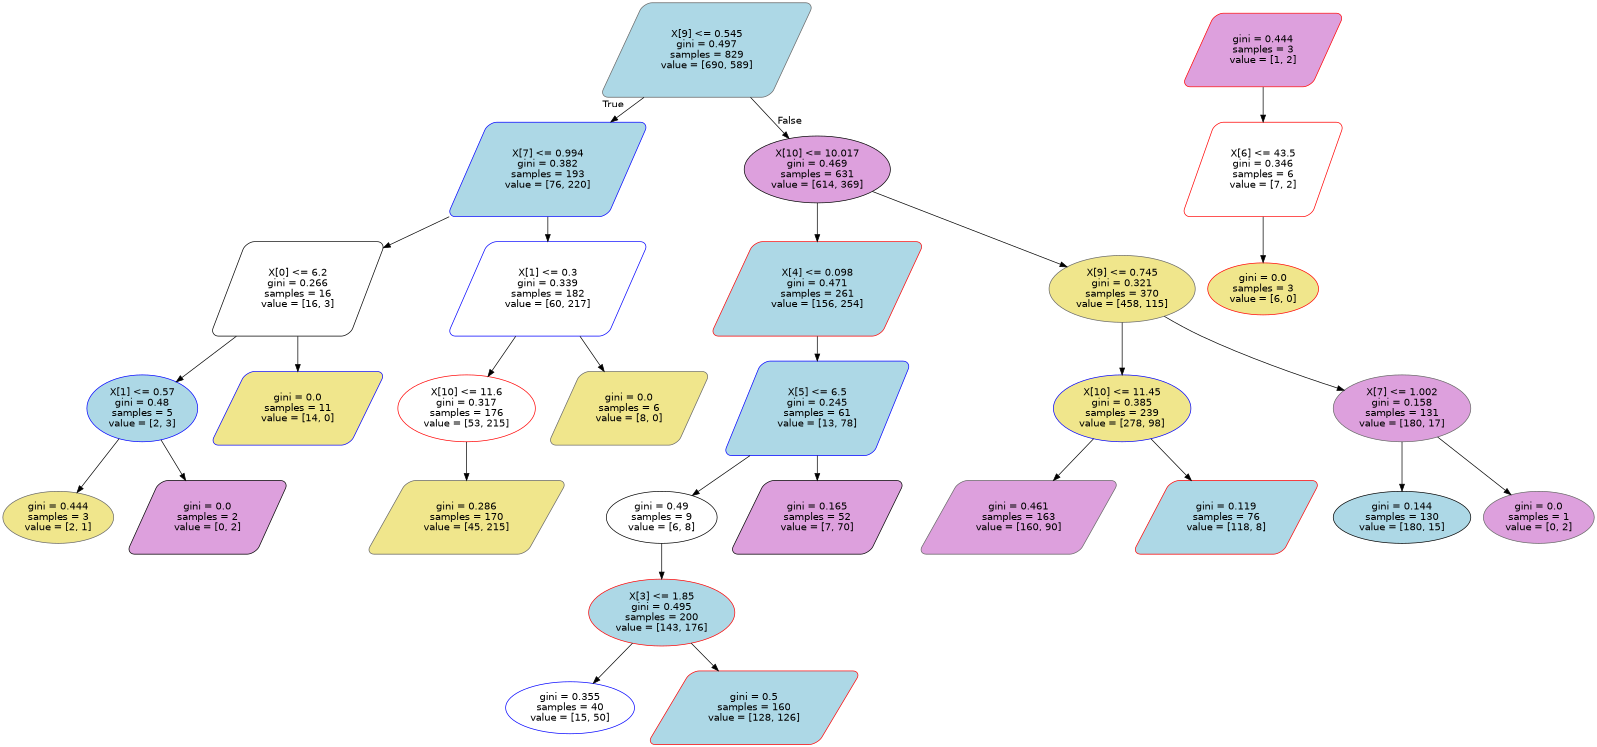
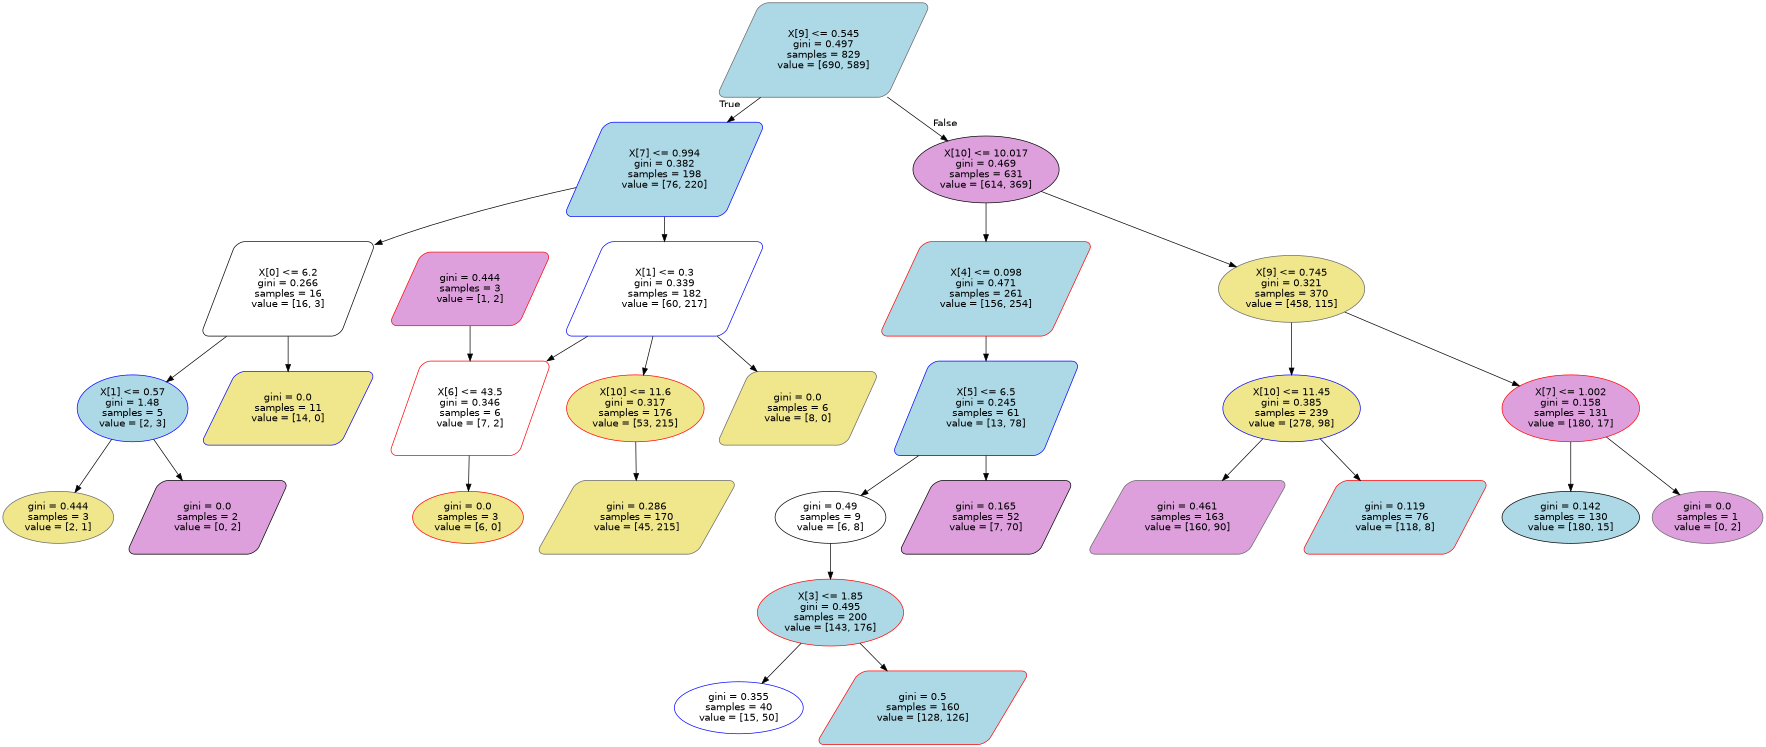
node "X[7] <= 0.994 gini = 0.382 samples = 193 value = [76, 220]": label "X[7] <= 0.994 gini = 0.382 samples = 193 value = [76, 220]" -> "X[7] <= 0.994 gini = 0.382 samples = 198 value = [76, 220]"
edge "X[1] <= 0.3 gini = 0.339 samples = 182 value = [60, 217]" -> "X[6] <= 43.5 gini = 0.346 samples = 6 value = [7, 2]": added
node "X[1] <= 0.57 gini = 0.48 samples = 5 value = [2, 3]": label "X[1] <= 0.57 gini = 0.48 samples = 5 value = [2, 3]" -> "X[1] <= 0.57 gini = 1.48 samples = 5 value = [2, 3]"
node "X[10] <= 11.6 gini = 0.317 samples = 176 value = [53, 215]": fillcolor white -> khaki
node "X[7] <= 1.002 gini = 0.158 samples = 131 value = [180, 17]": color gray40 -> red
node "gini = 0.144 samples = 130 value = [180, 15]": label "gini = 0.144 samples = 130 value = [180, 15]" -> "gini = 0.142 samples = 130 value = [180, 15]"
